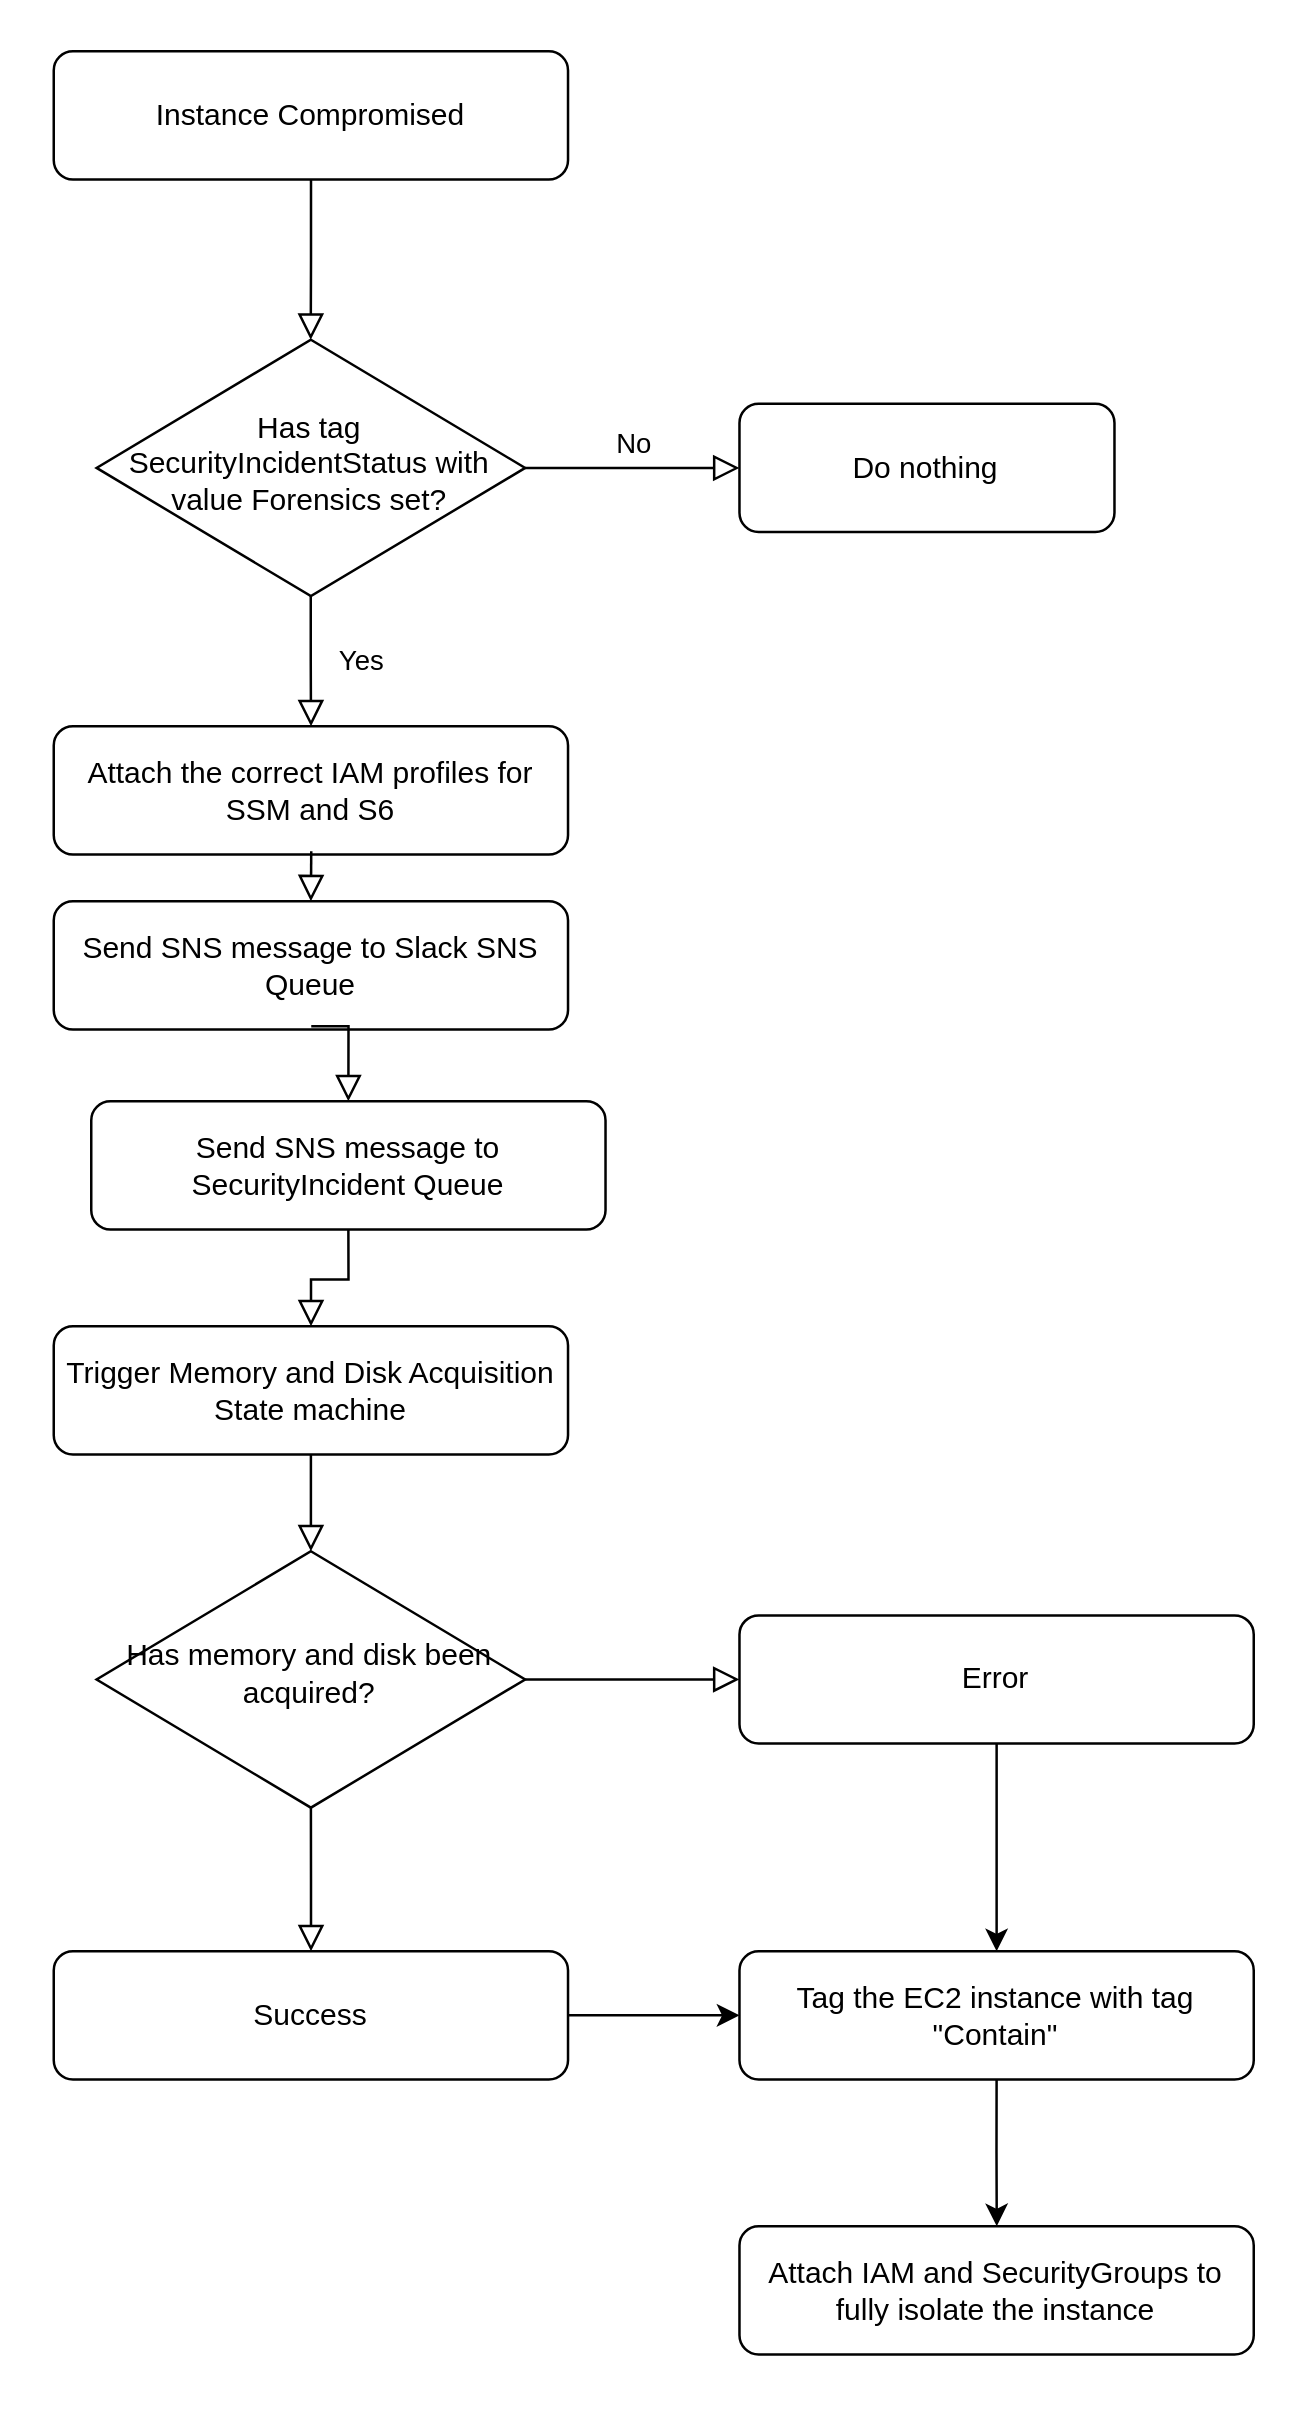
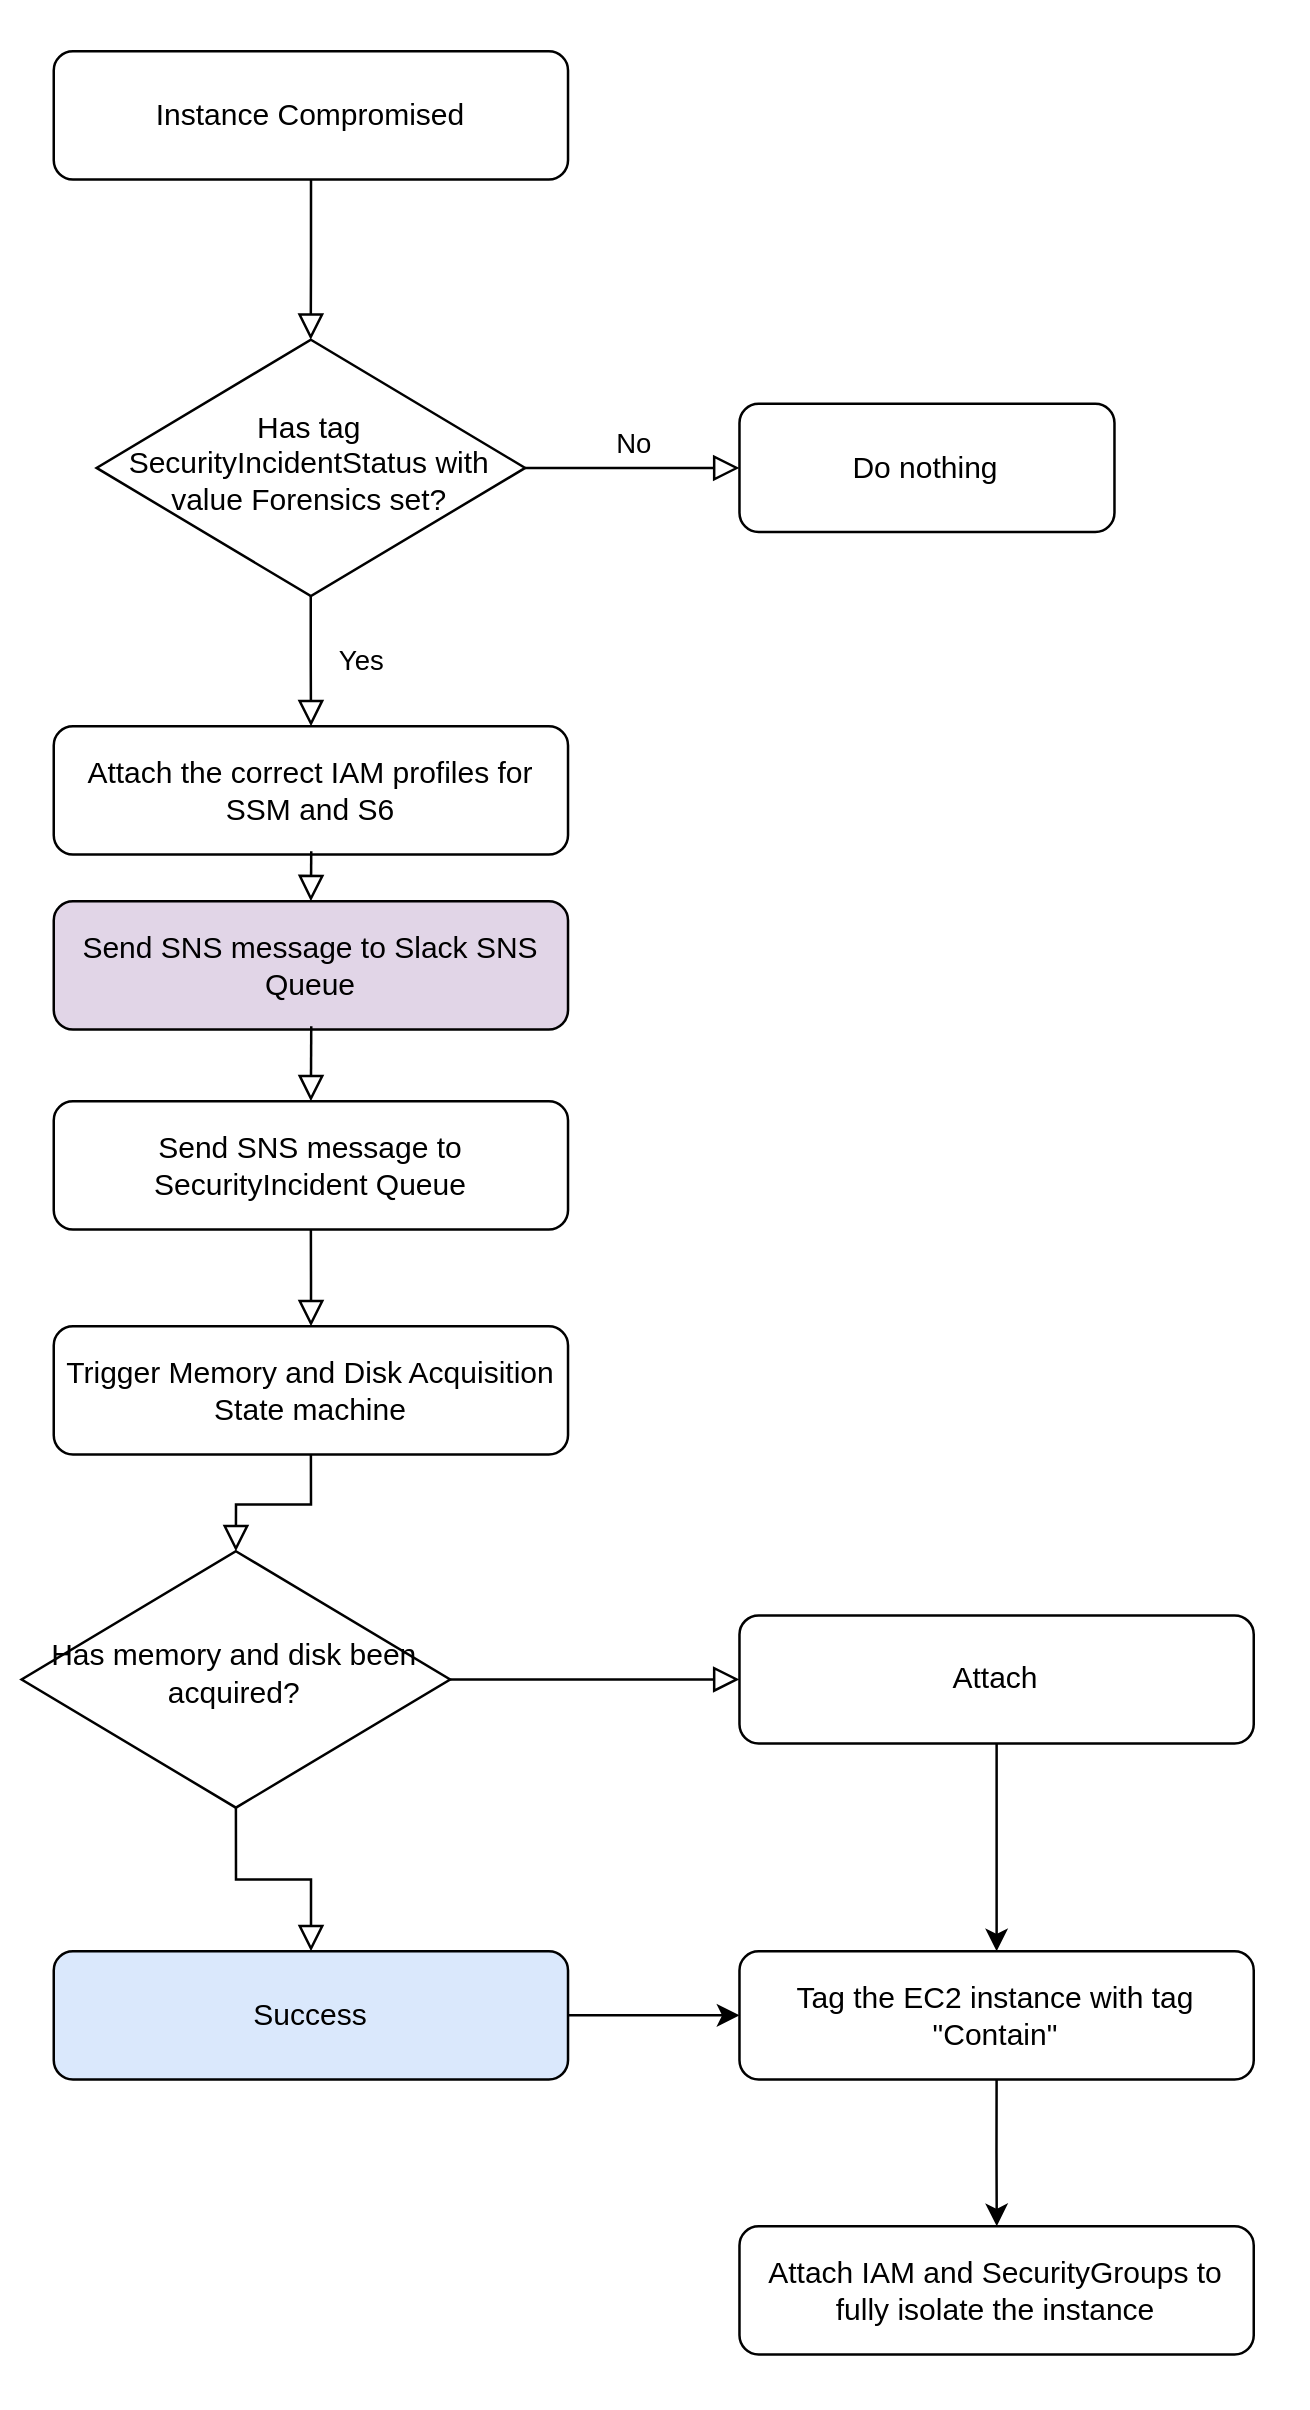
node "Send SNS message to Slack SNS Queue": fillcolor #ffffff -> #e1d5e7
node "Send SNS message to SecurityIncident Queue": moved (348, 1165) -> (311, 1165)
node "Has memory and disk been acquired?": moved (311, 1679) -> (236, 1679)
node "Error": label "Error" -> "Attach"
node "Success": fillcolor #ffffff -> #dae8fc
